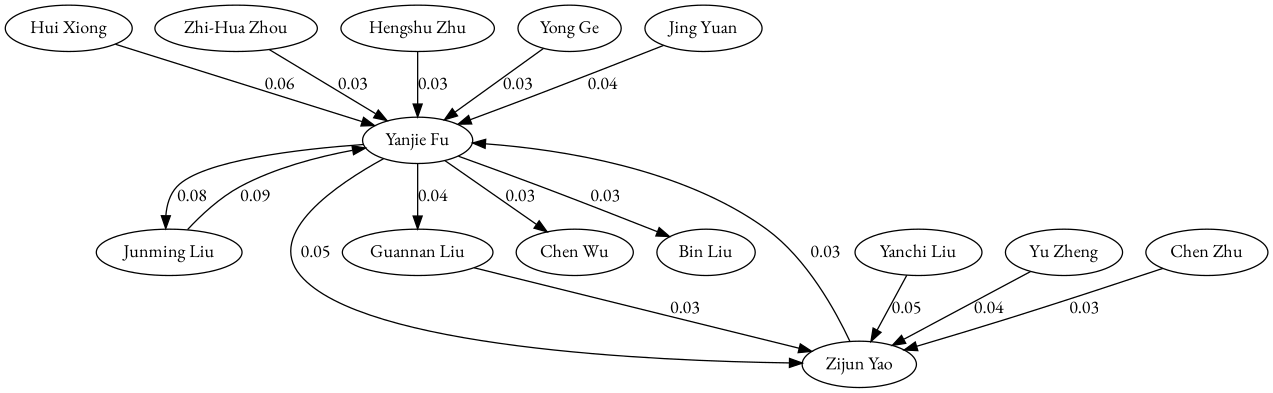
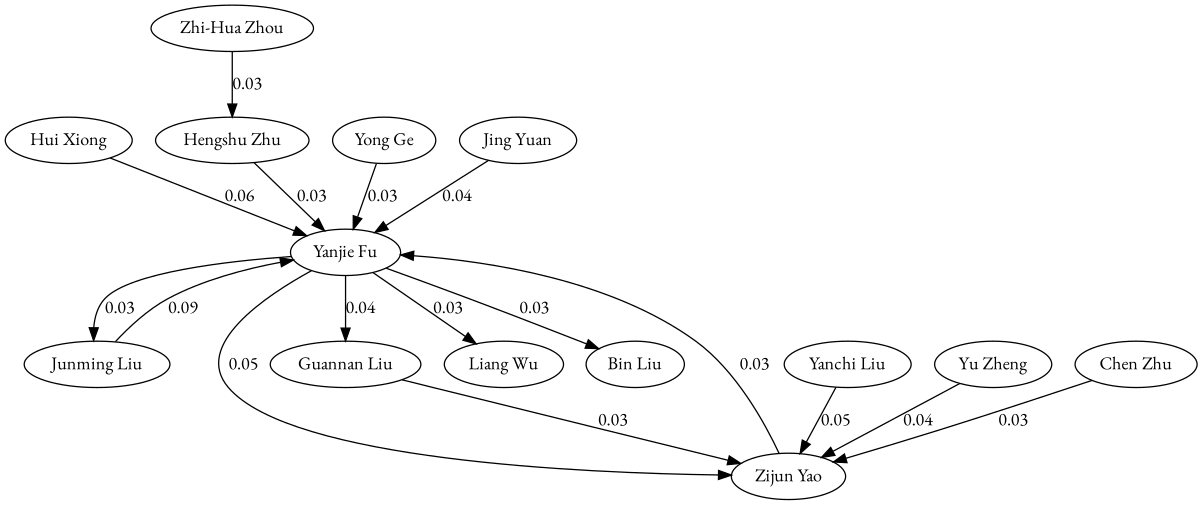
edge "Zhi-Hua Zhou" -> "Yanjie Fu": now "Zhi-Hua Zhou" -> "Hengshu Zhu"
edge "Yanjie Fu" -> "Junming Liu": label "0.08" -> "0.03"
node "Chen Wu": label "Chen Wu" -> "Liang Wu"
